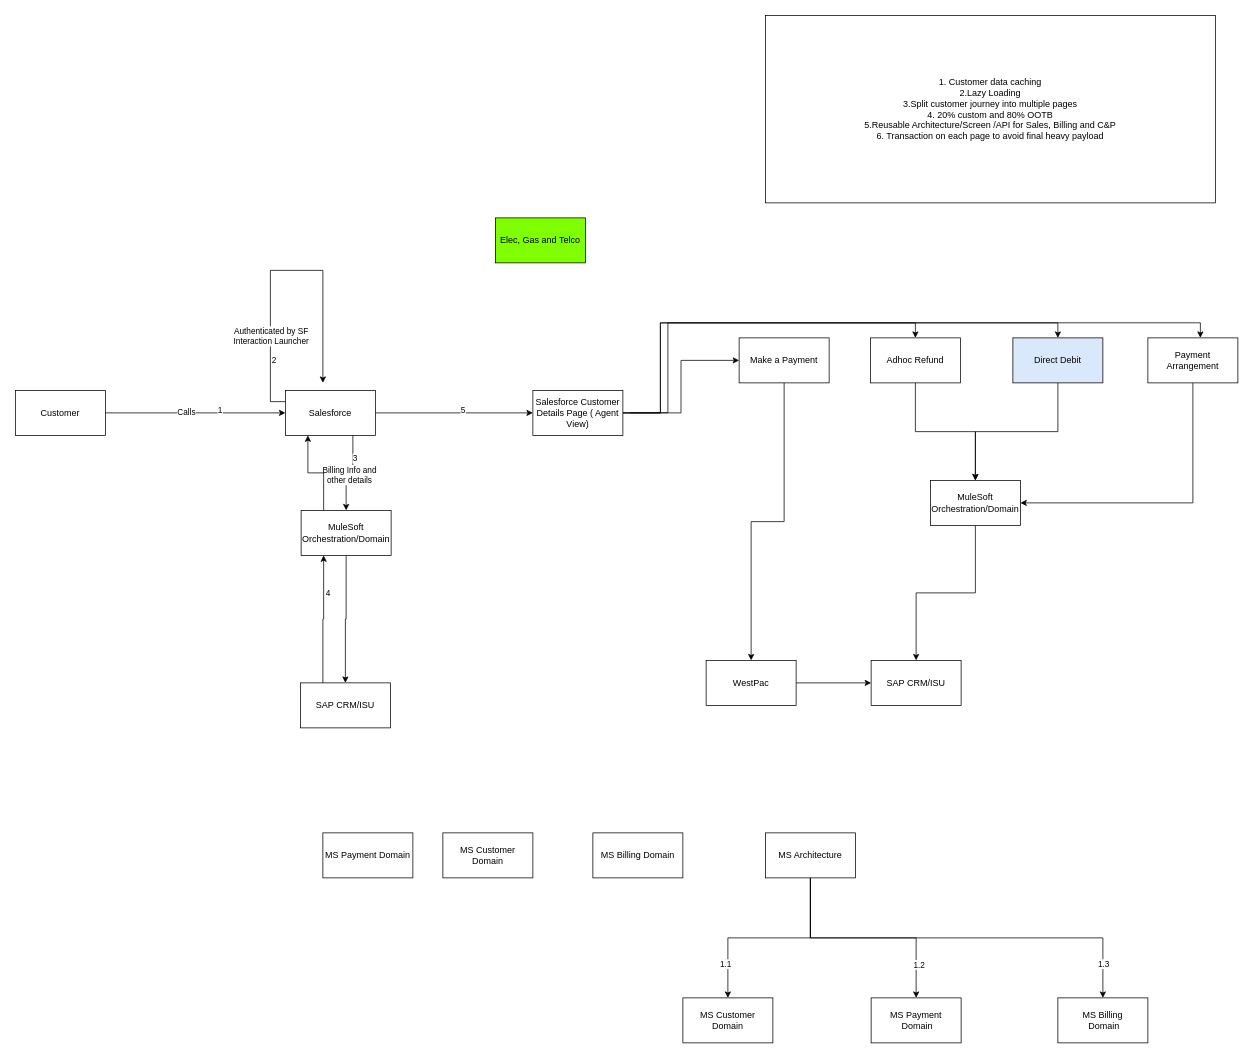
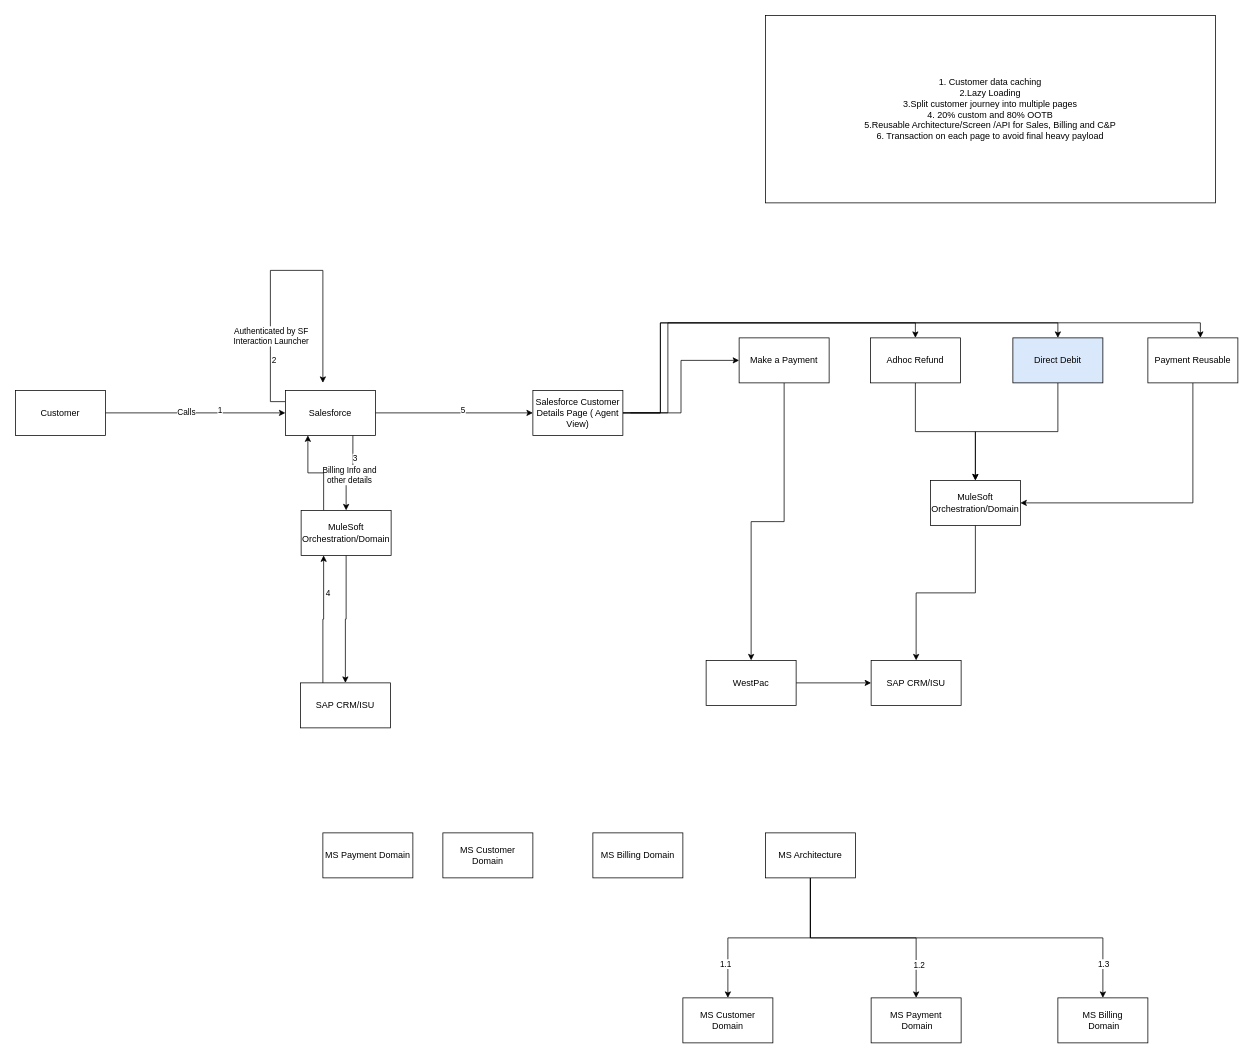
node "Elec, Gas and Telco": removed
node "Payment Arrangement": label "Payment Arrangement" -> "Payment Reusable"
